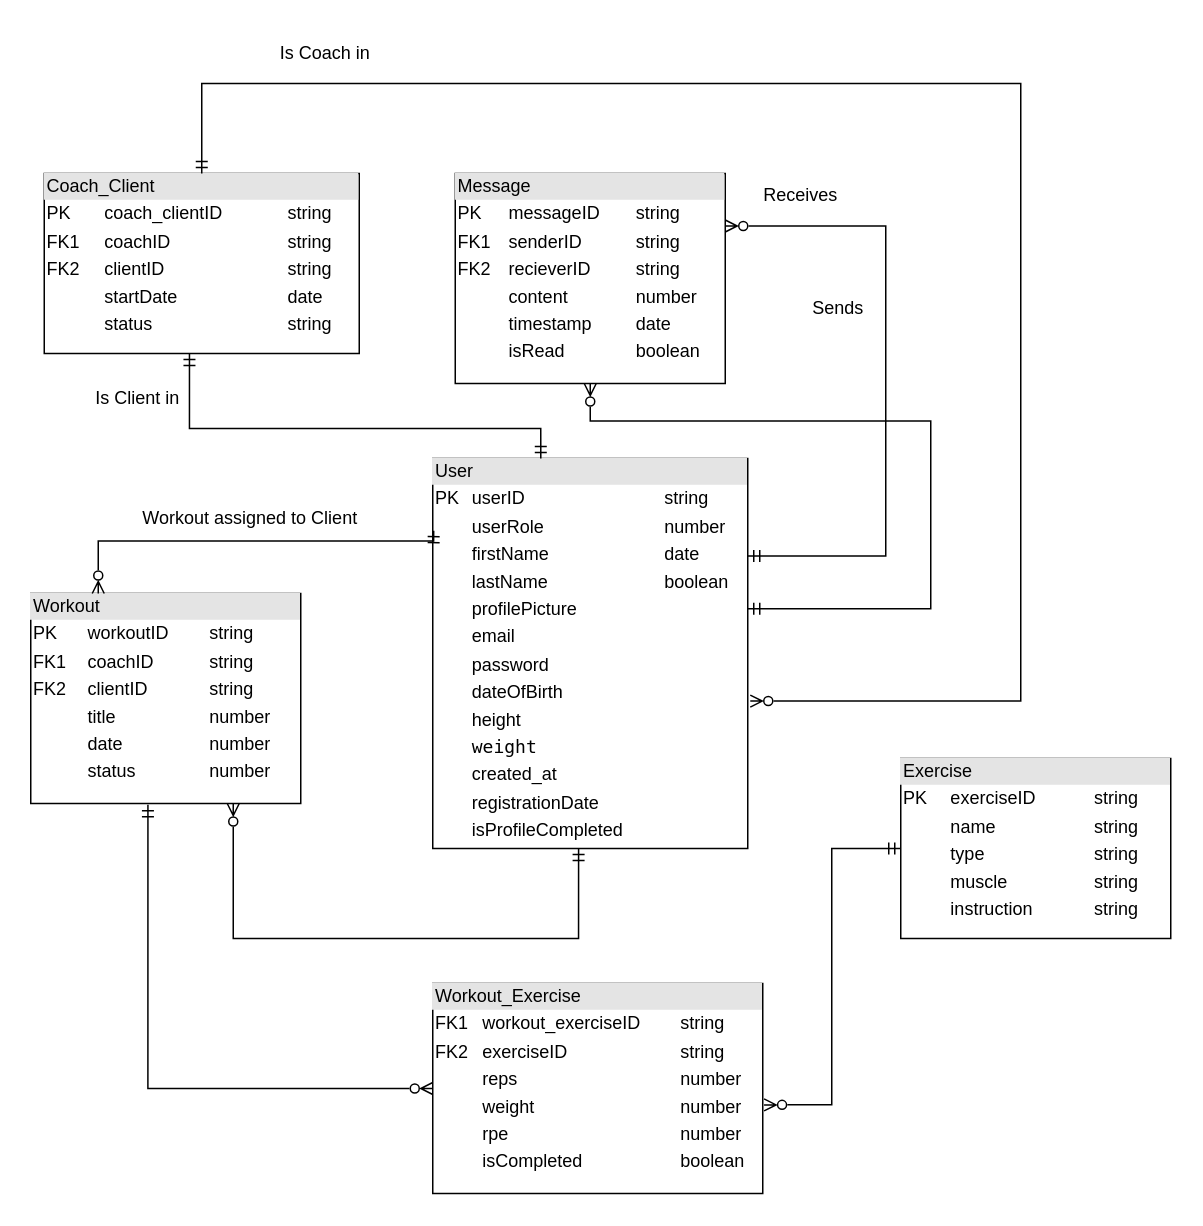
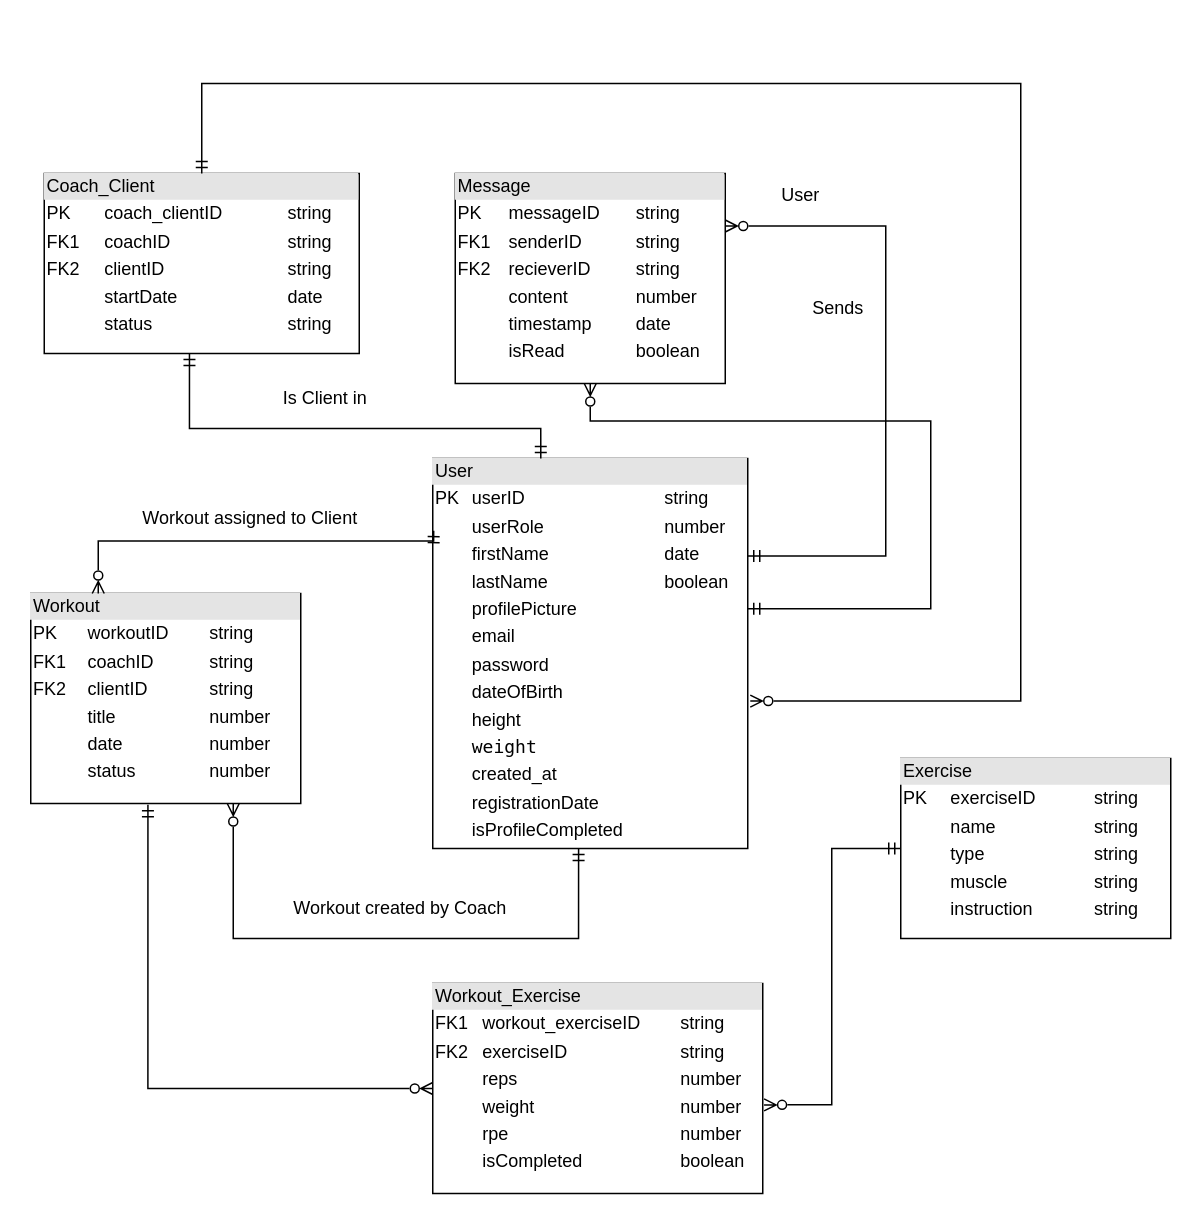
node "Is Coach in": removed
node "Receives": label "Receives" -> "User"
node "Is Client in": moved (137, 398) -> (325, 398)
node "Workout created by Coach": added
